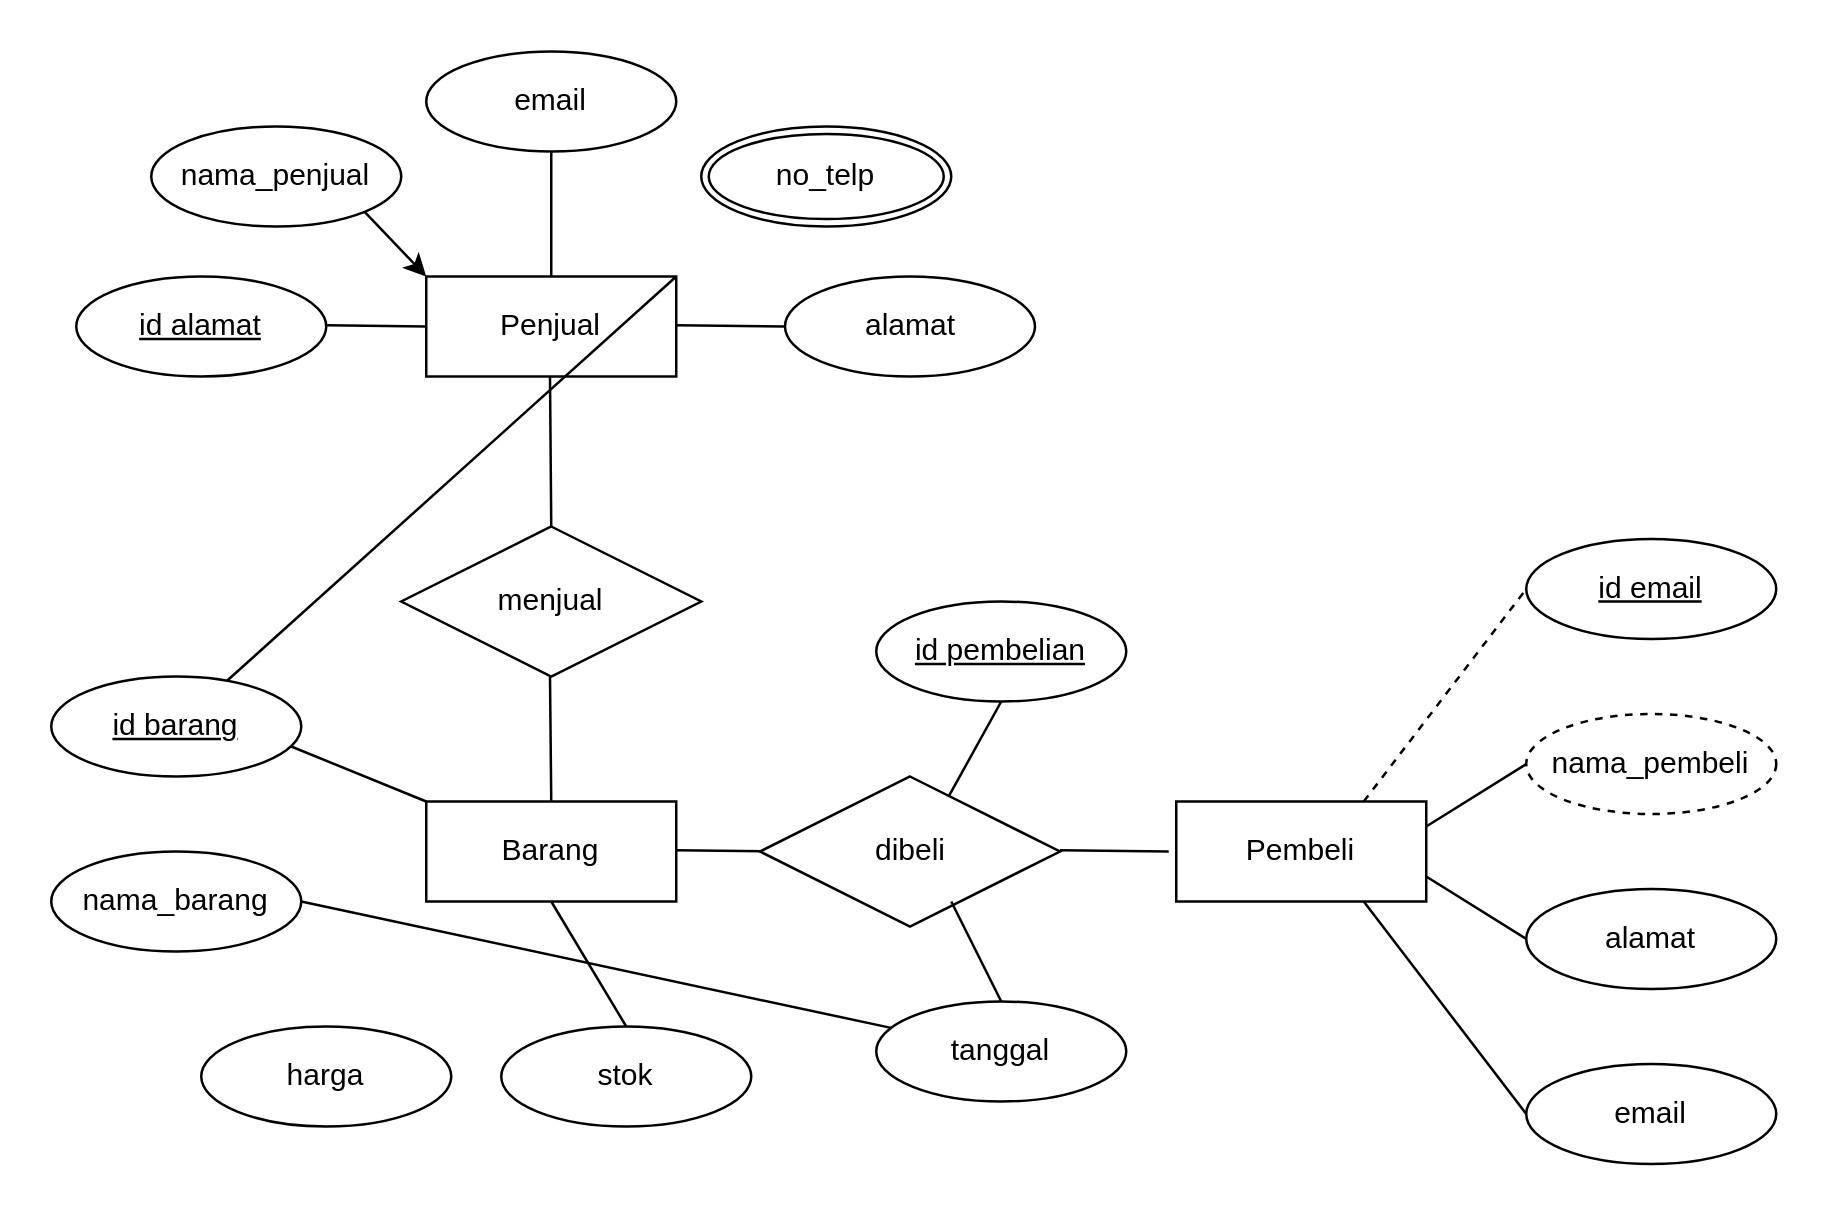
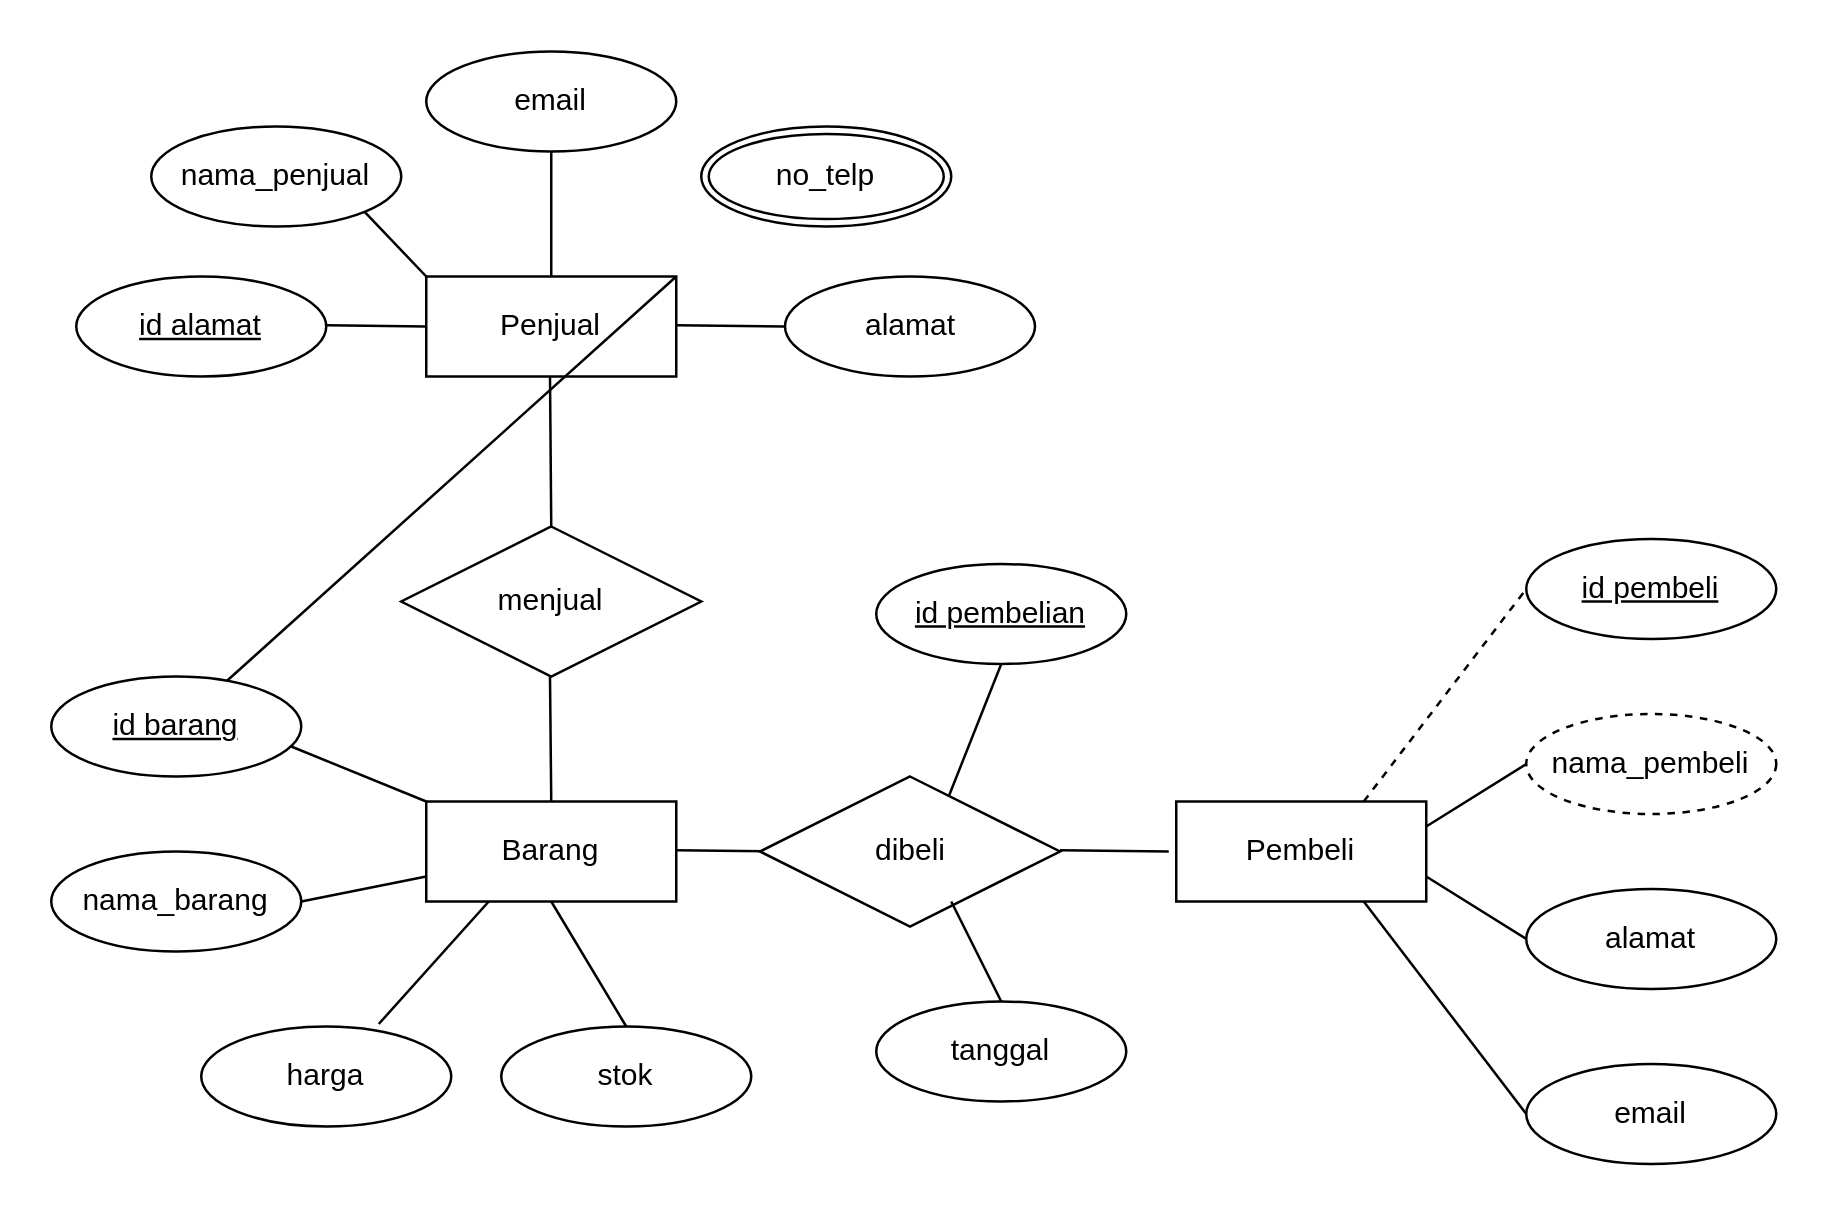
edge "nama_penjual" -> "Penjual": arrowhead classic -> none
node "id email": label "id email" -> "id pembeli"
node "id pembelian": moved (1001, 651) -> (1001, 614)
edge "Barang" -- "harga": added
edge "nama_barang" -- "tanggal": now "nama_barang" -- "Barang"
